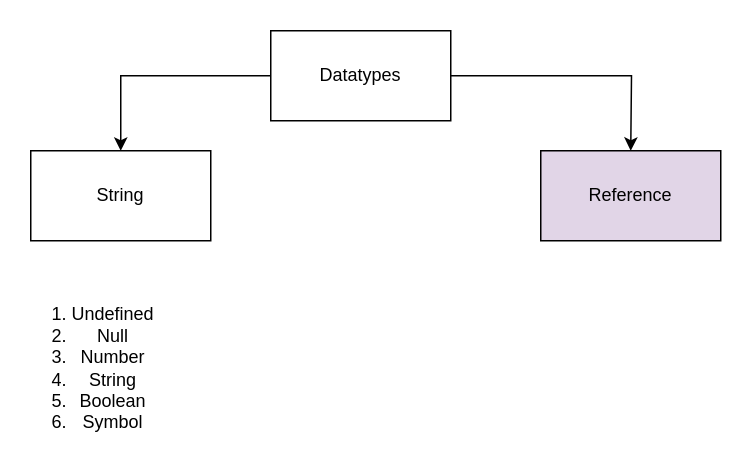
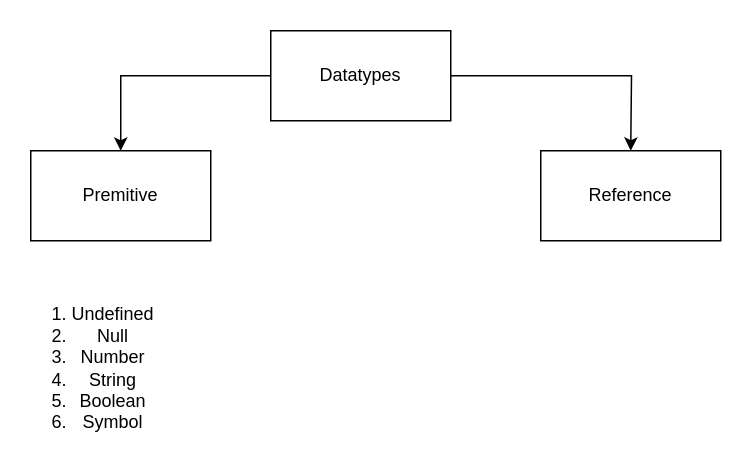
node "String": label "String" -> "Premitive"
node "Reference": fillcolor #e1d5e7 -> #ffffff
